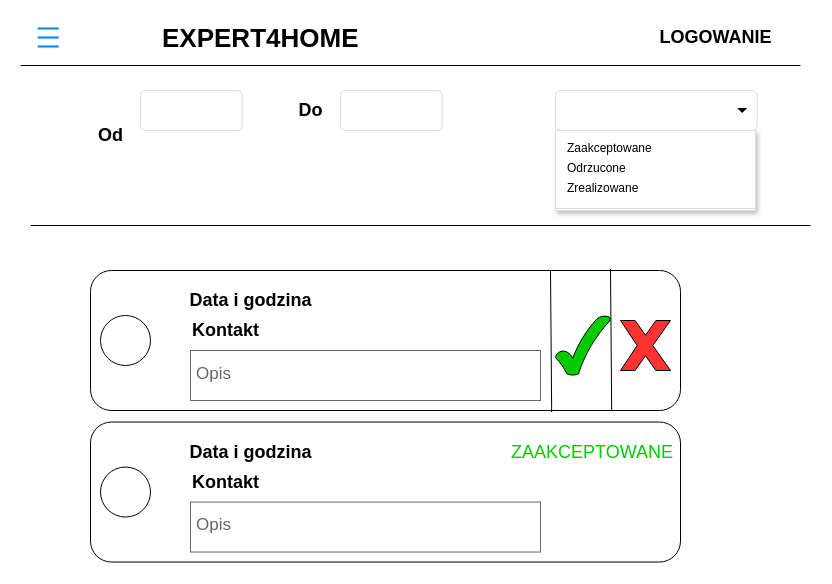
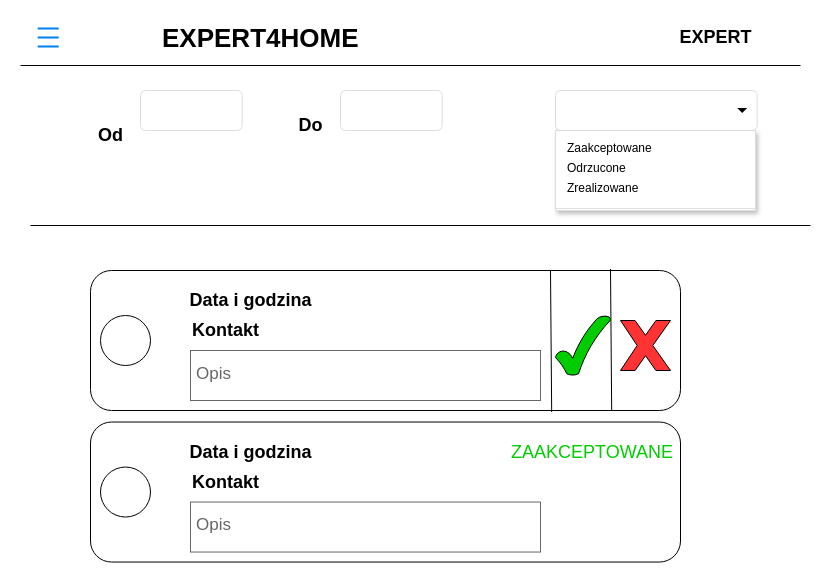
node "LOGOWANIE": label "LOGOWANIE" -> "EXPERT"
node "Do": moved (311, 111) -> (311, 126)
